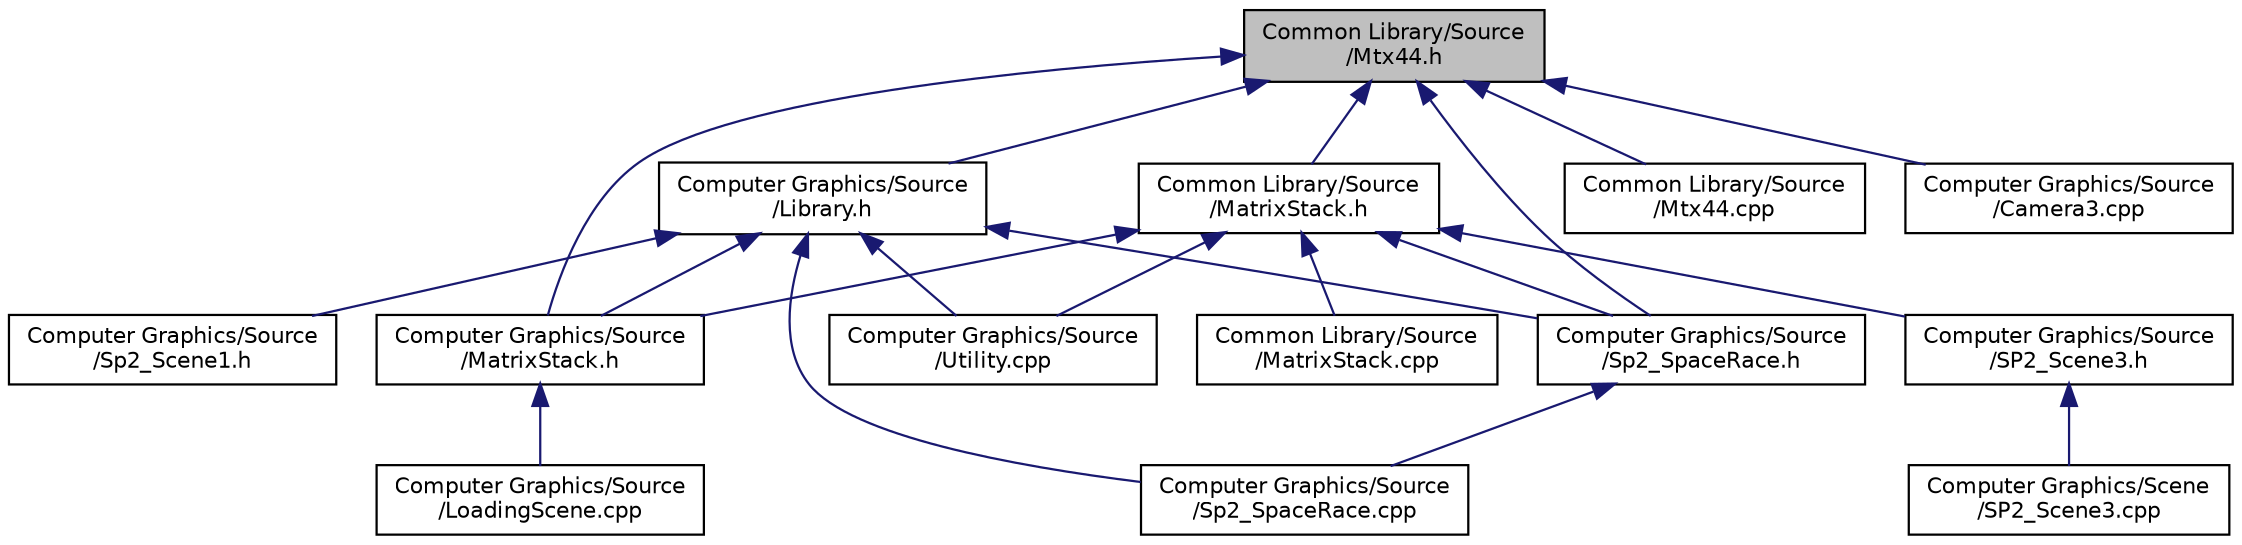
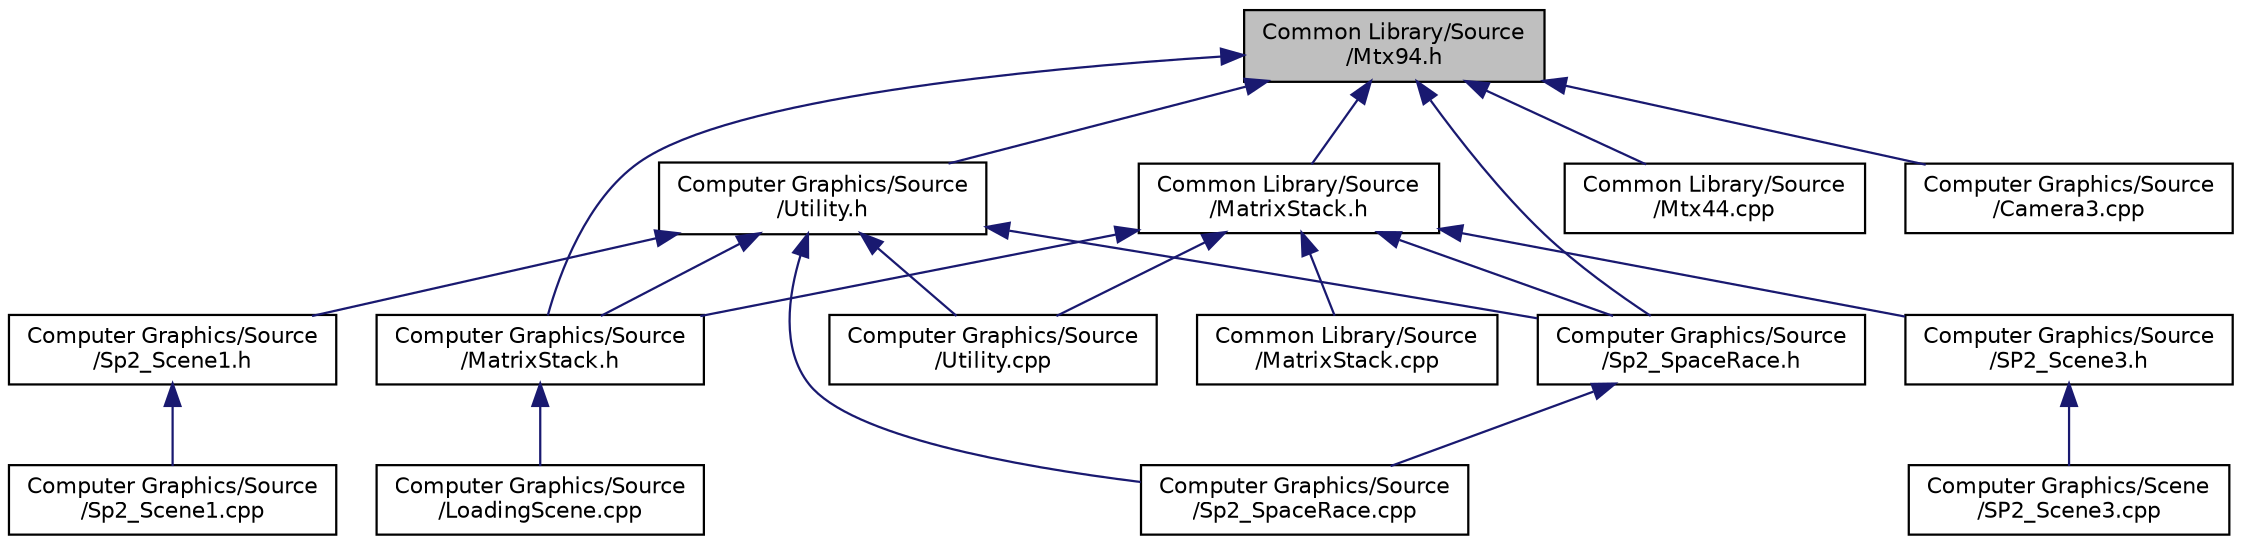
node "Common Library/Source /Mtx44.h": label "Common Library/Source /Mtx44.h" -> "Common Library/Source /Mtx94.h"
node "Computer Graphics/Source /Library.h": label "Computer Graphics/Source /Library.h" -> "Computer Graphics/Source /Utility.h"
node "Computer Graphics/Source /Sp2_Scene1.cpp": added
